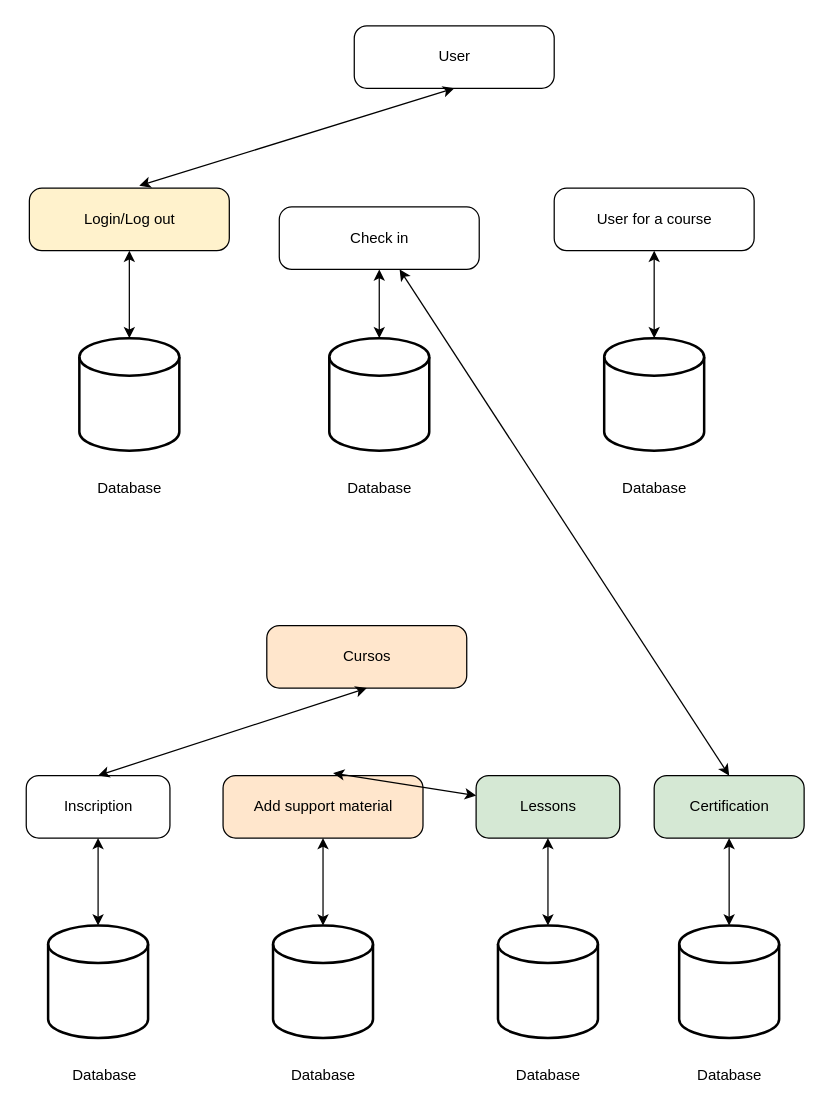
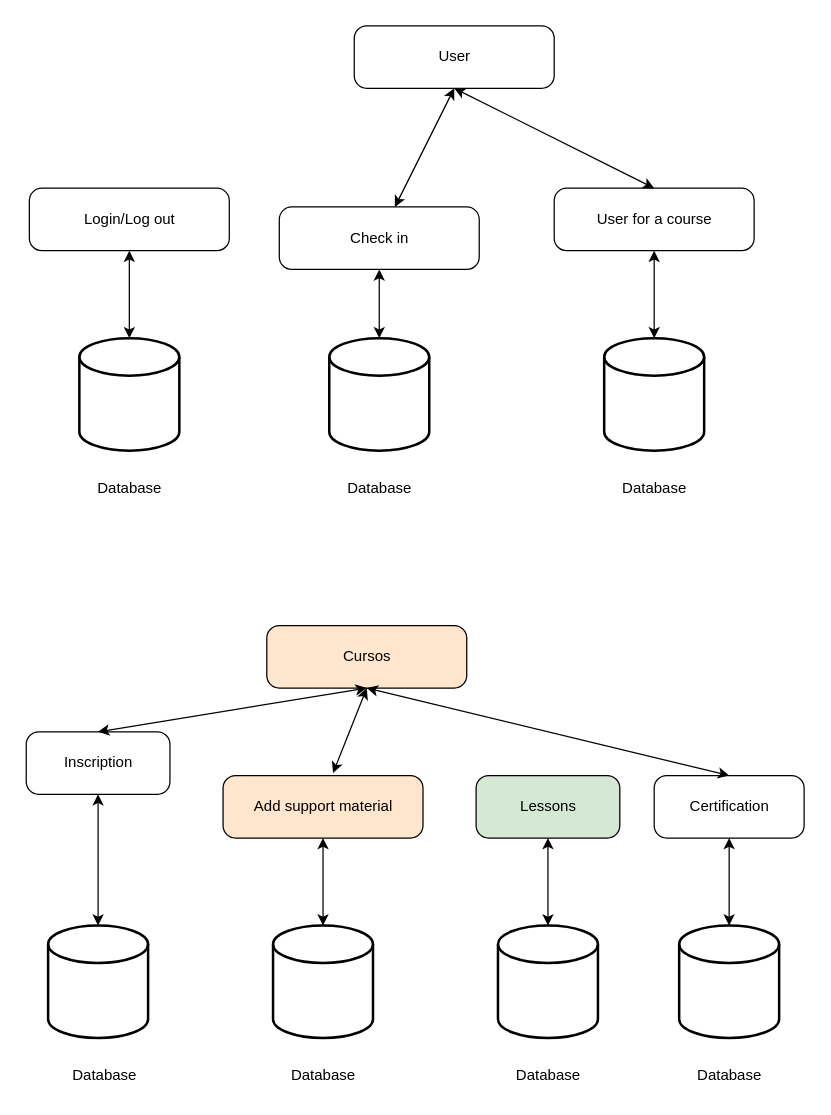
edge "User" -- "Login/Log out": removed
edge "User" -- "User for a course": added
edge "User" -- "Check in": added
node "Login/Log out": fillcolor #fff2cc -> #ffffff
edge "Check in" -- "Certification": now "Cursos" -- "Certification"
edge "Add support material" -- "Lessons": now "Add support material" -- "Cursos"
node "Inscription": moved (98, 807) -> (98, 763)
node "Certification": fillcolor #d5e8d4 -> #ffffff
